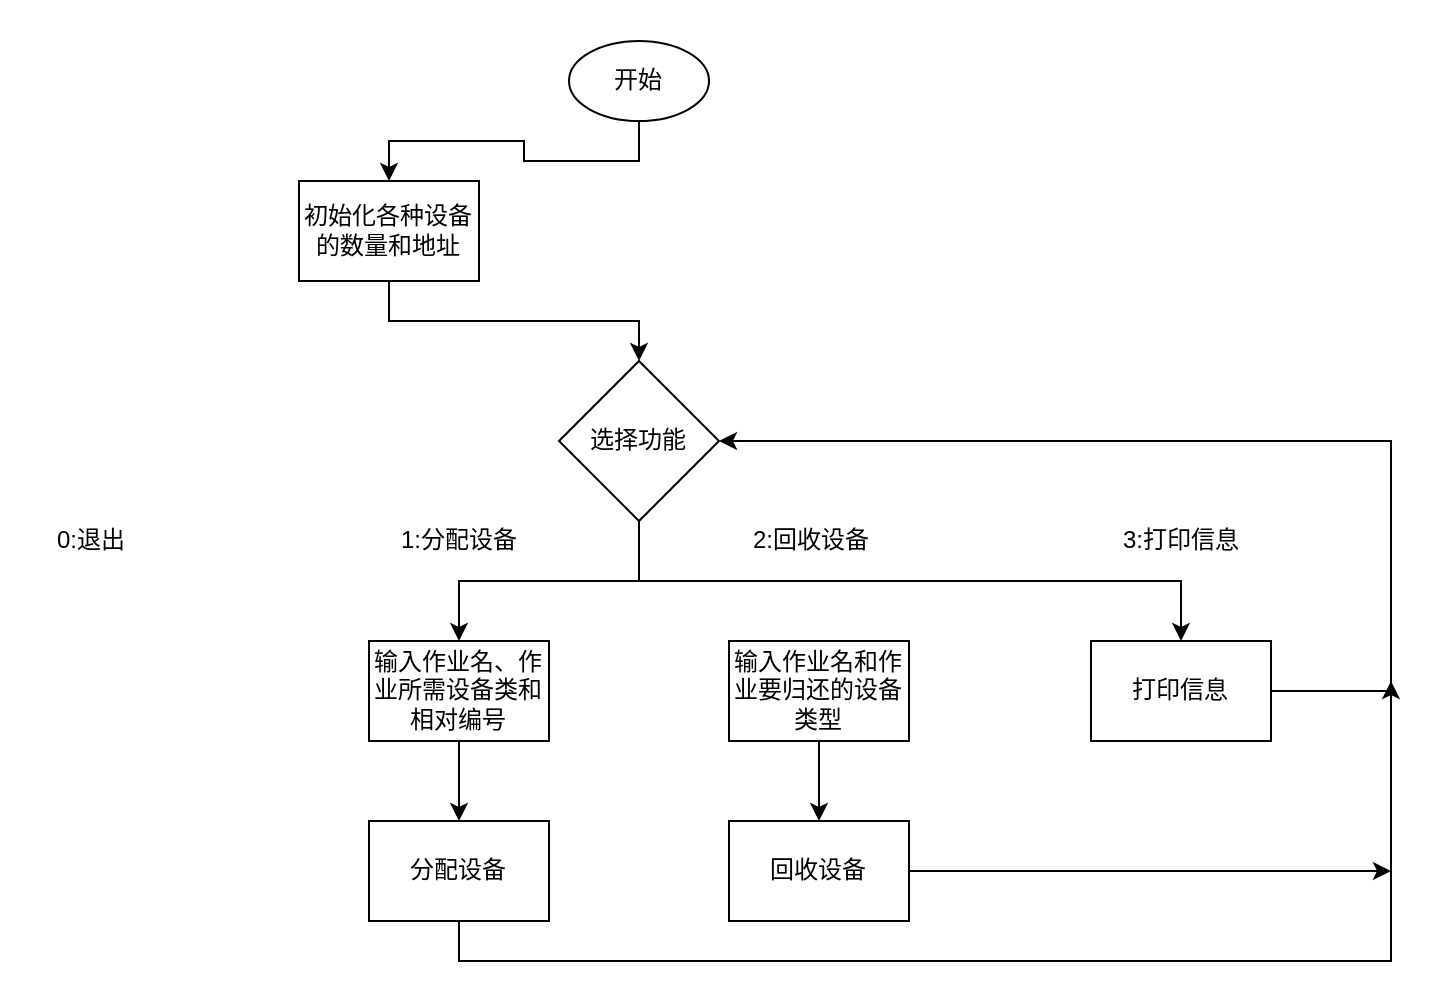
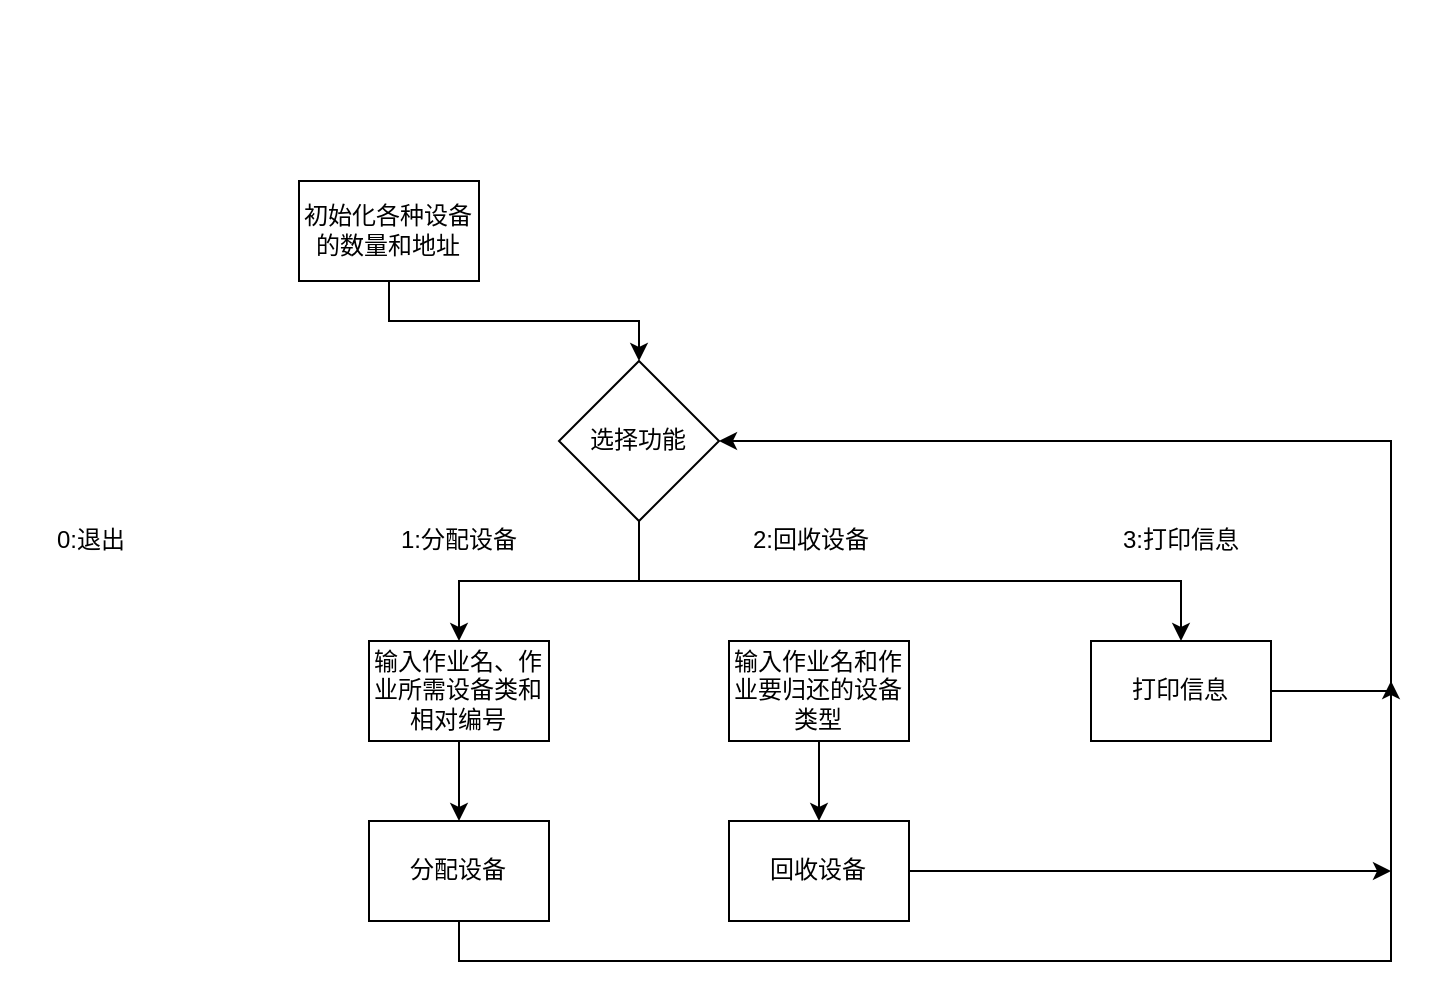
node "开始": removed
edge "开始" -> "初始化各种设备的数量和地址": removed
